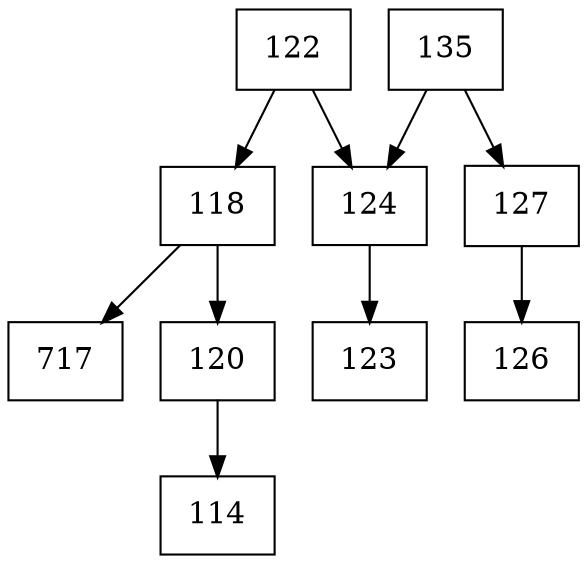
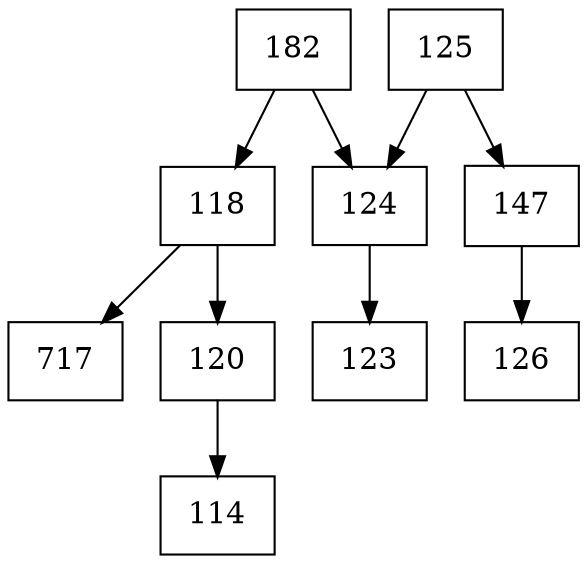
node "122": label "122" -> "182"
node "135": label "135" -> "125"
node "127": label "127" -> "147"
